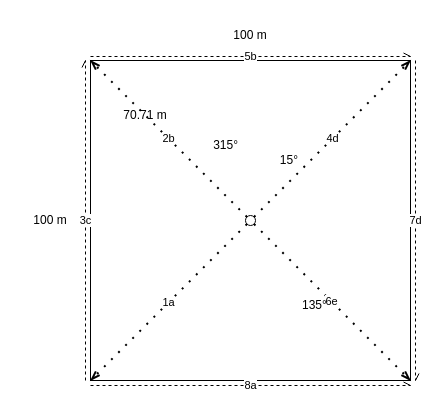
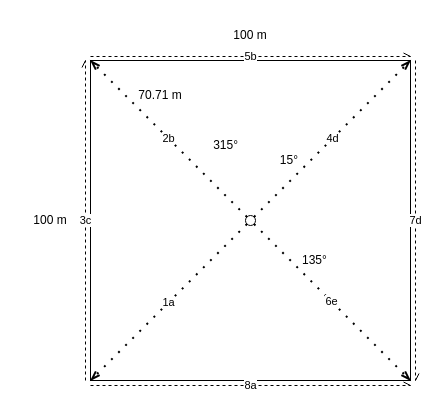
node "70.71 m": moved (146, 116) -> (161, 96)
node "135°": moved (316, 306) -> (316, 261)
